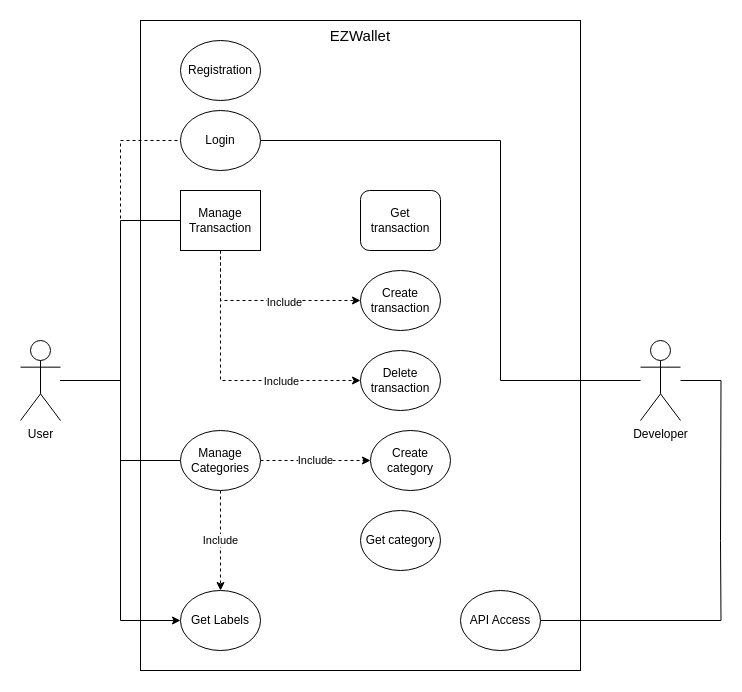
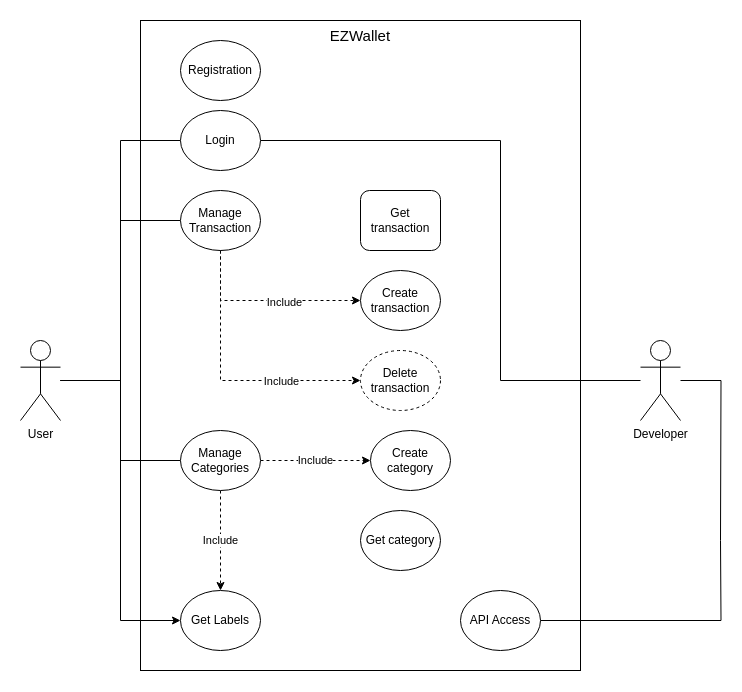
edge "Login" -- "User": style dashed -> solid
node "Manage Transaction": shape rectangle -> ellipse
node "Delete transaction": style solid -> dashed
